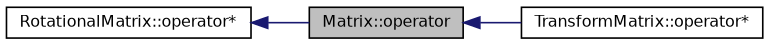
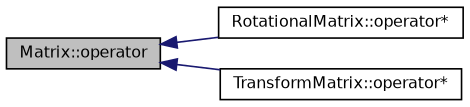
edge "Matrix::operator" -> "RotationalMatrix::operator*": reversed
